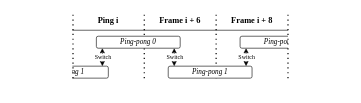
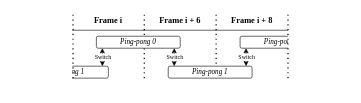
node "Ping i": label "Ping i" -> "Frame i"
